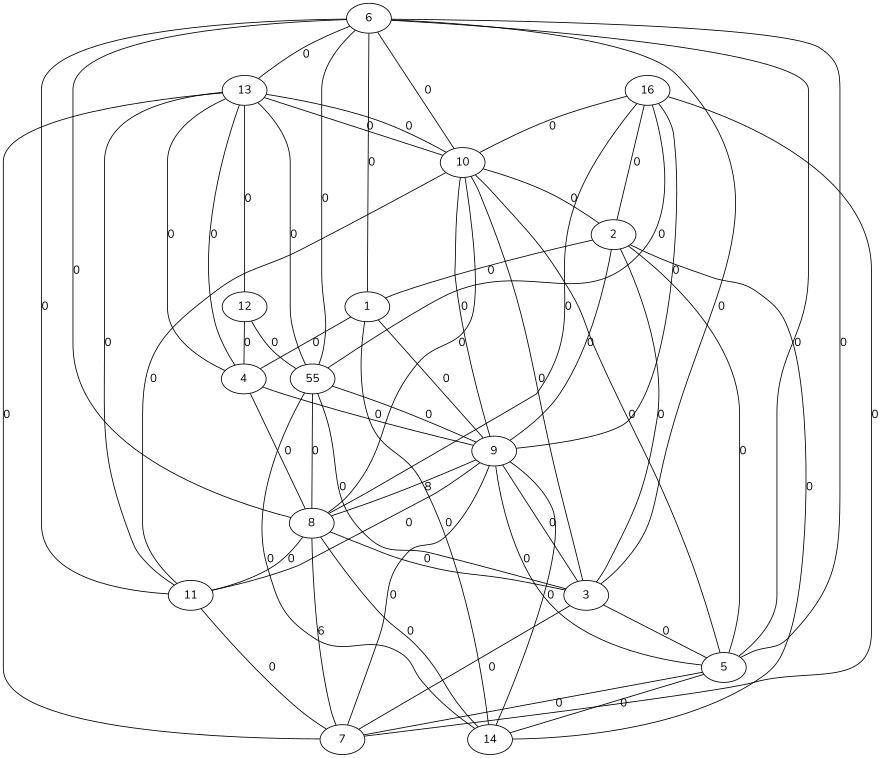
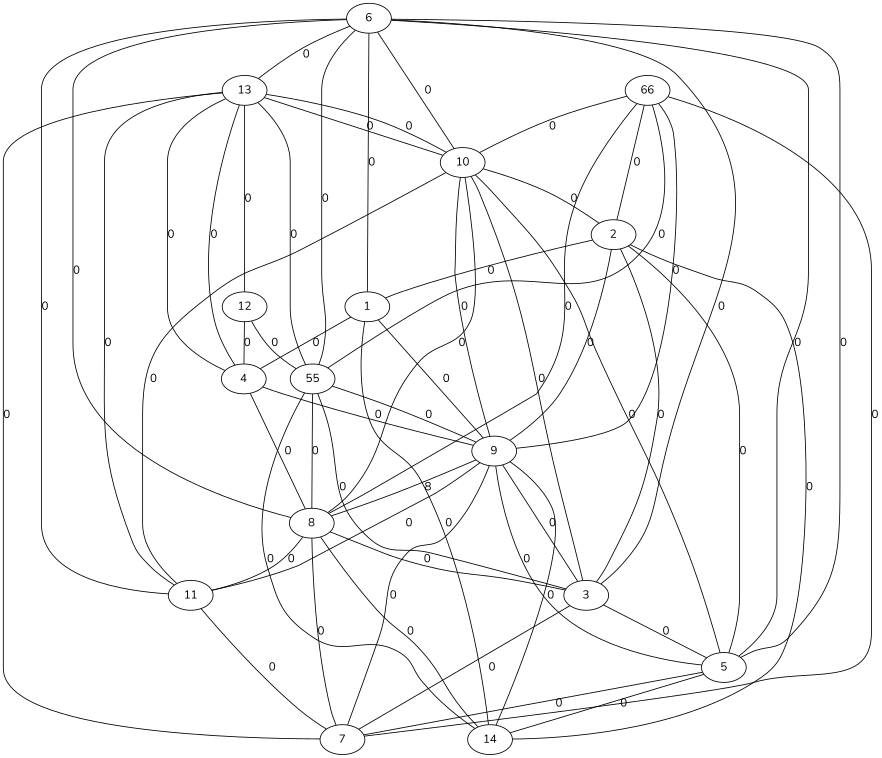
node "16": label "16" -> "66"
edge "8" -- "7": label "6" -> "0"
